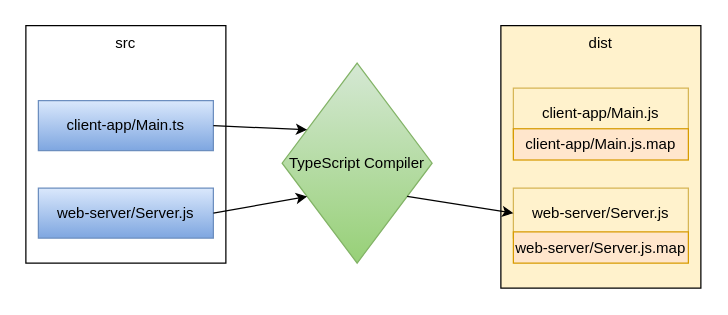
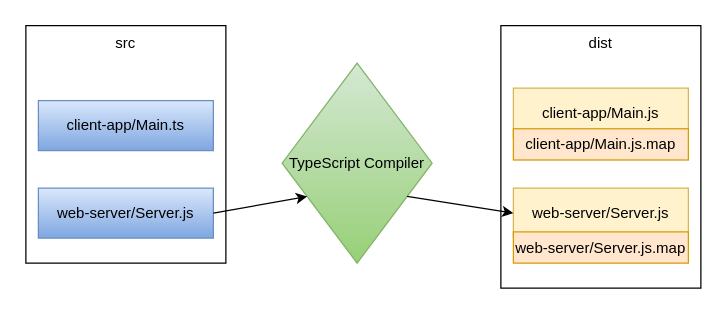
node "dist": fillcolor #fff2cc -> #ffffff
edge "client-app/Main.ts" -> "TypeScript Compiler": removed
